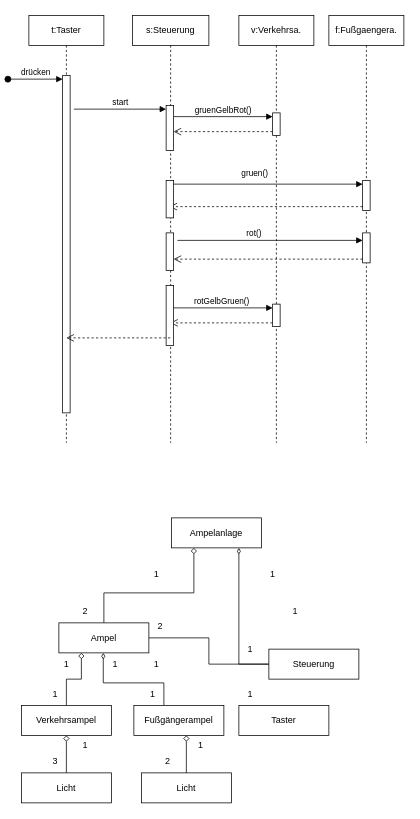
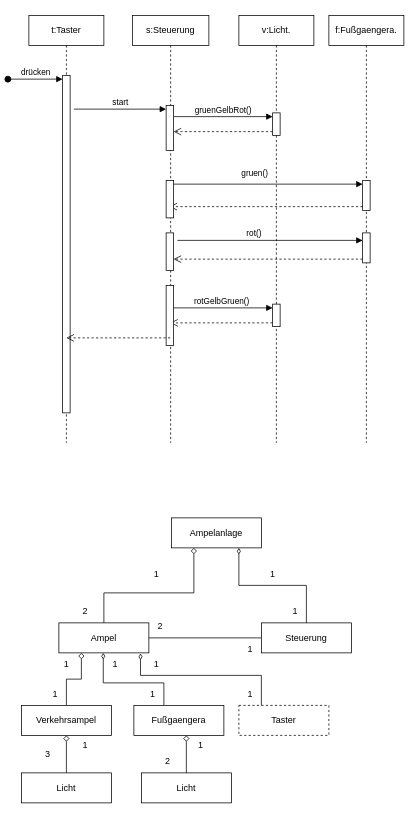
node "v:Verkehrsa.": label "v:Verkehrsa." -> "v:Licht."
node "Steuerung": moved (314, 664) -> (306, 638)
edge "Taster" -> "Ampel": added
node "Fußgängerampel": label "Fußgängerampel" -> "Fußgaengera"
node "Taster": style solid -> dashed
node "3": moved (55, 762) -> (48, 754)
